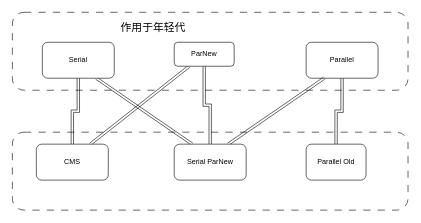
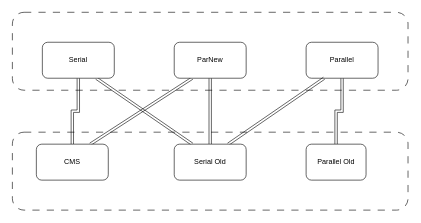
node "作用于年轻代": removed
node "ParNew": size 60x24 -> 72x36
node "Serial ParNew": label "Serial ParNew" -> "Serial Old"
